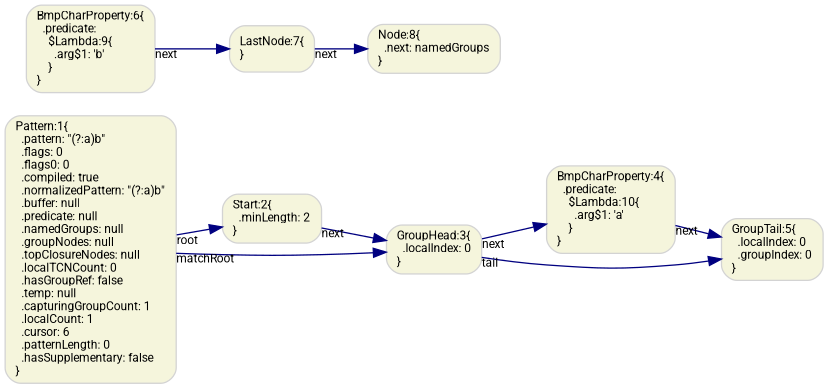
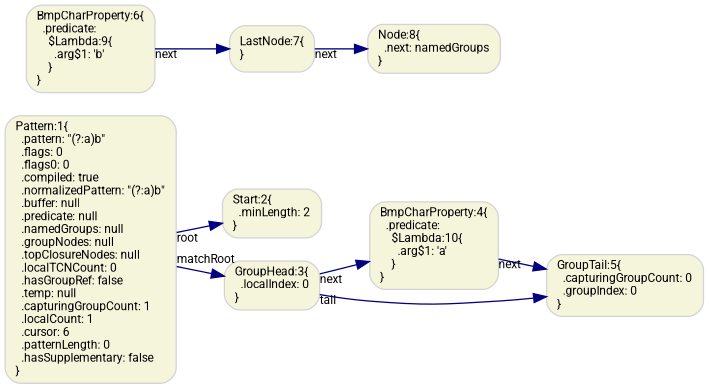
edge "Start:2{ .minLength: 2 }" -> "GroupHead:3{ .localIndex: 0 }": removed
node "GroupTail:5{ .localIndex: 0 .groupIndex: 0 }": label "GroupTail:5{ .localIndex: 0 .groupIndex: 0 }" -> "GroupTail:5{ .capturingGroupCount: 0 .groupIndex: 0 }"
